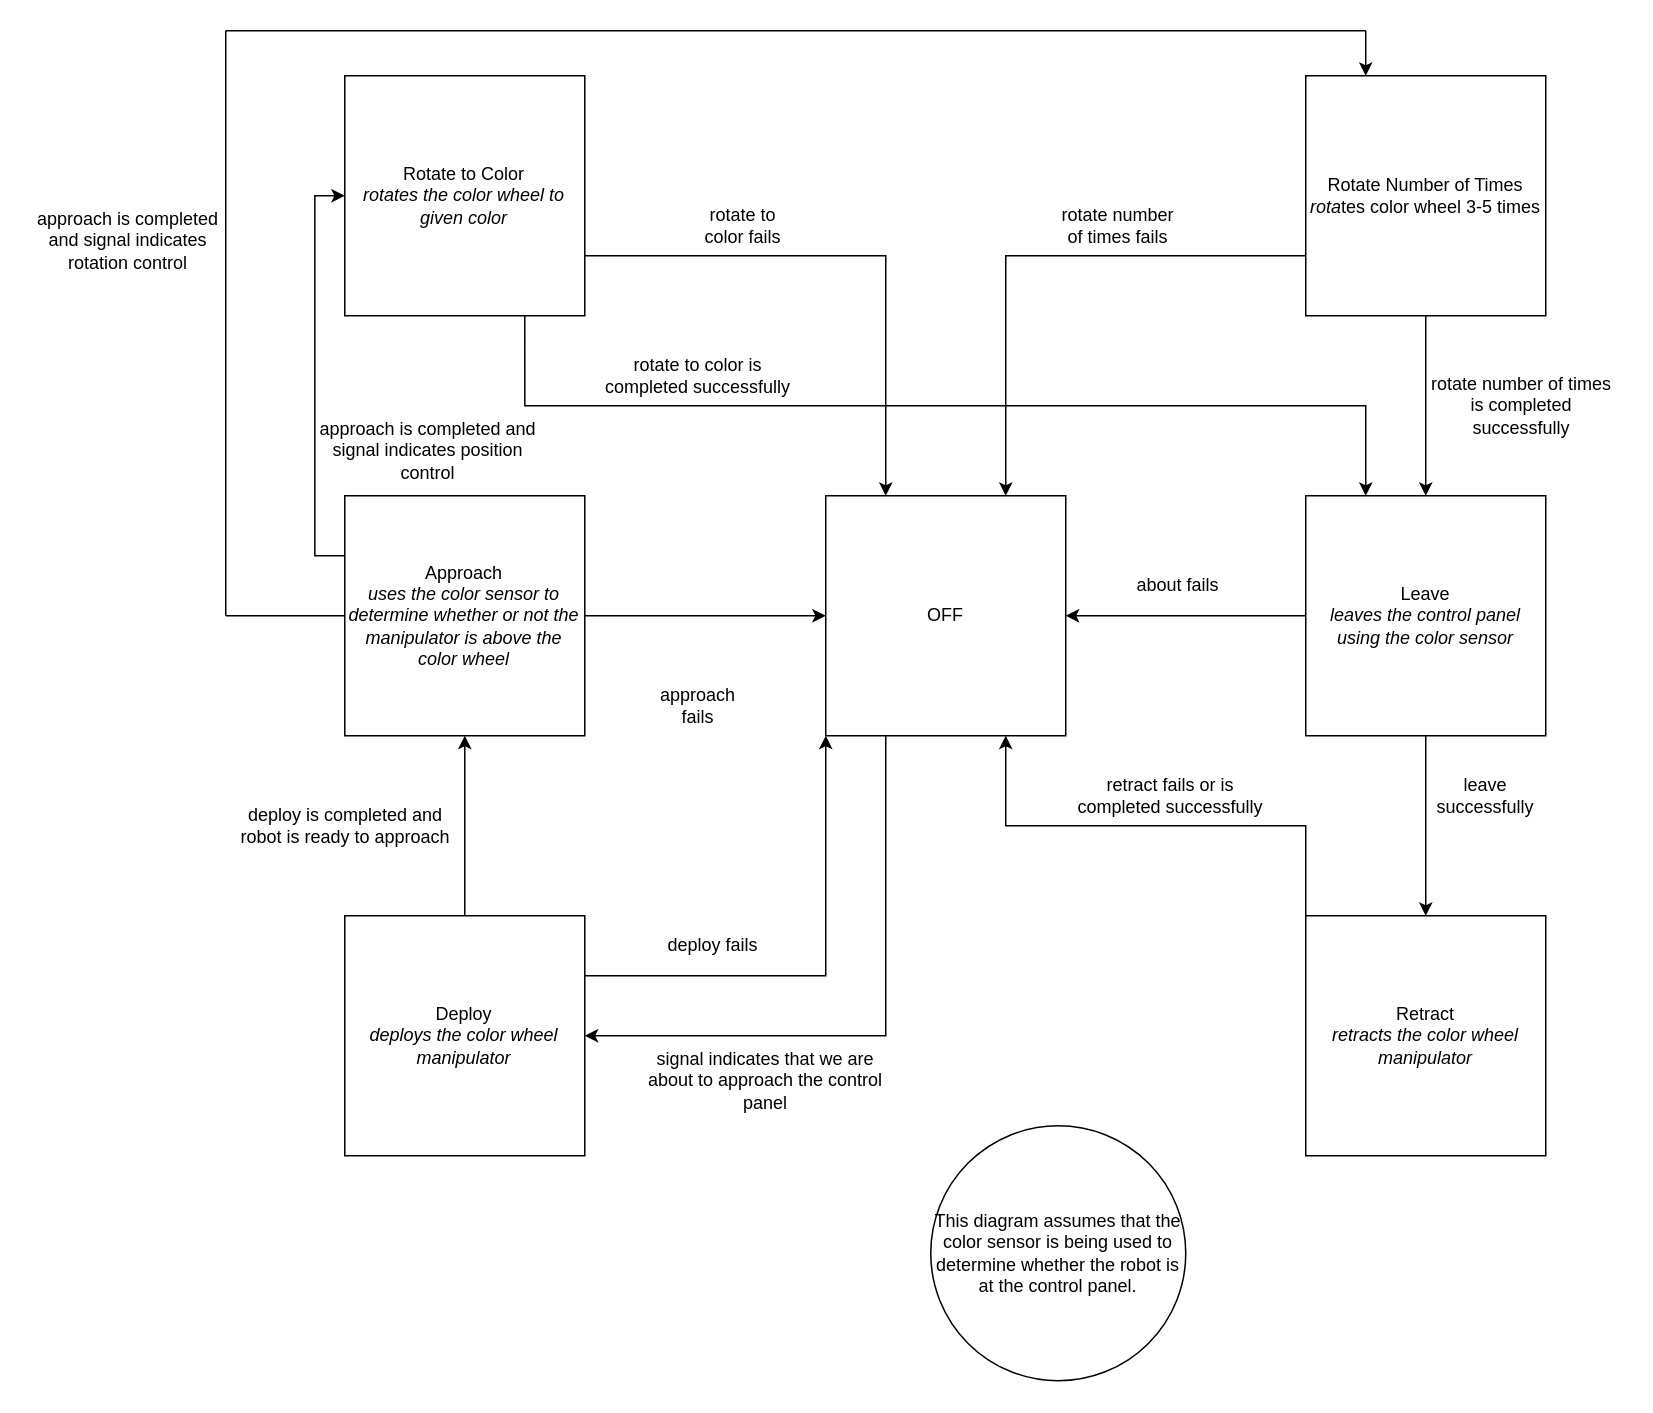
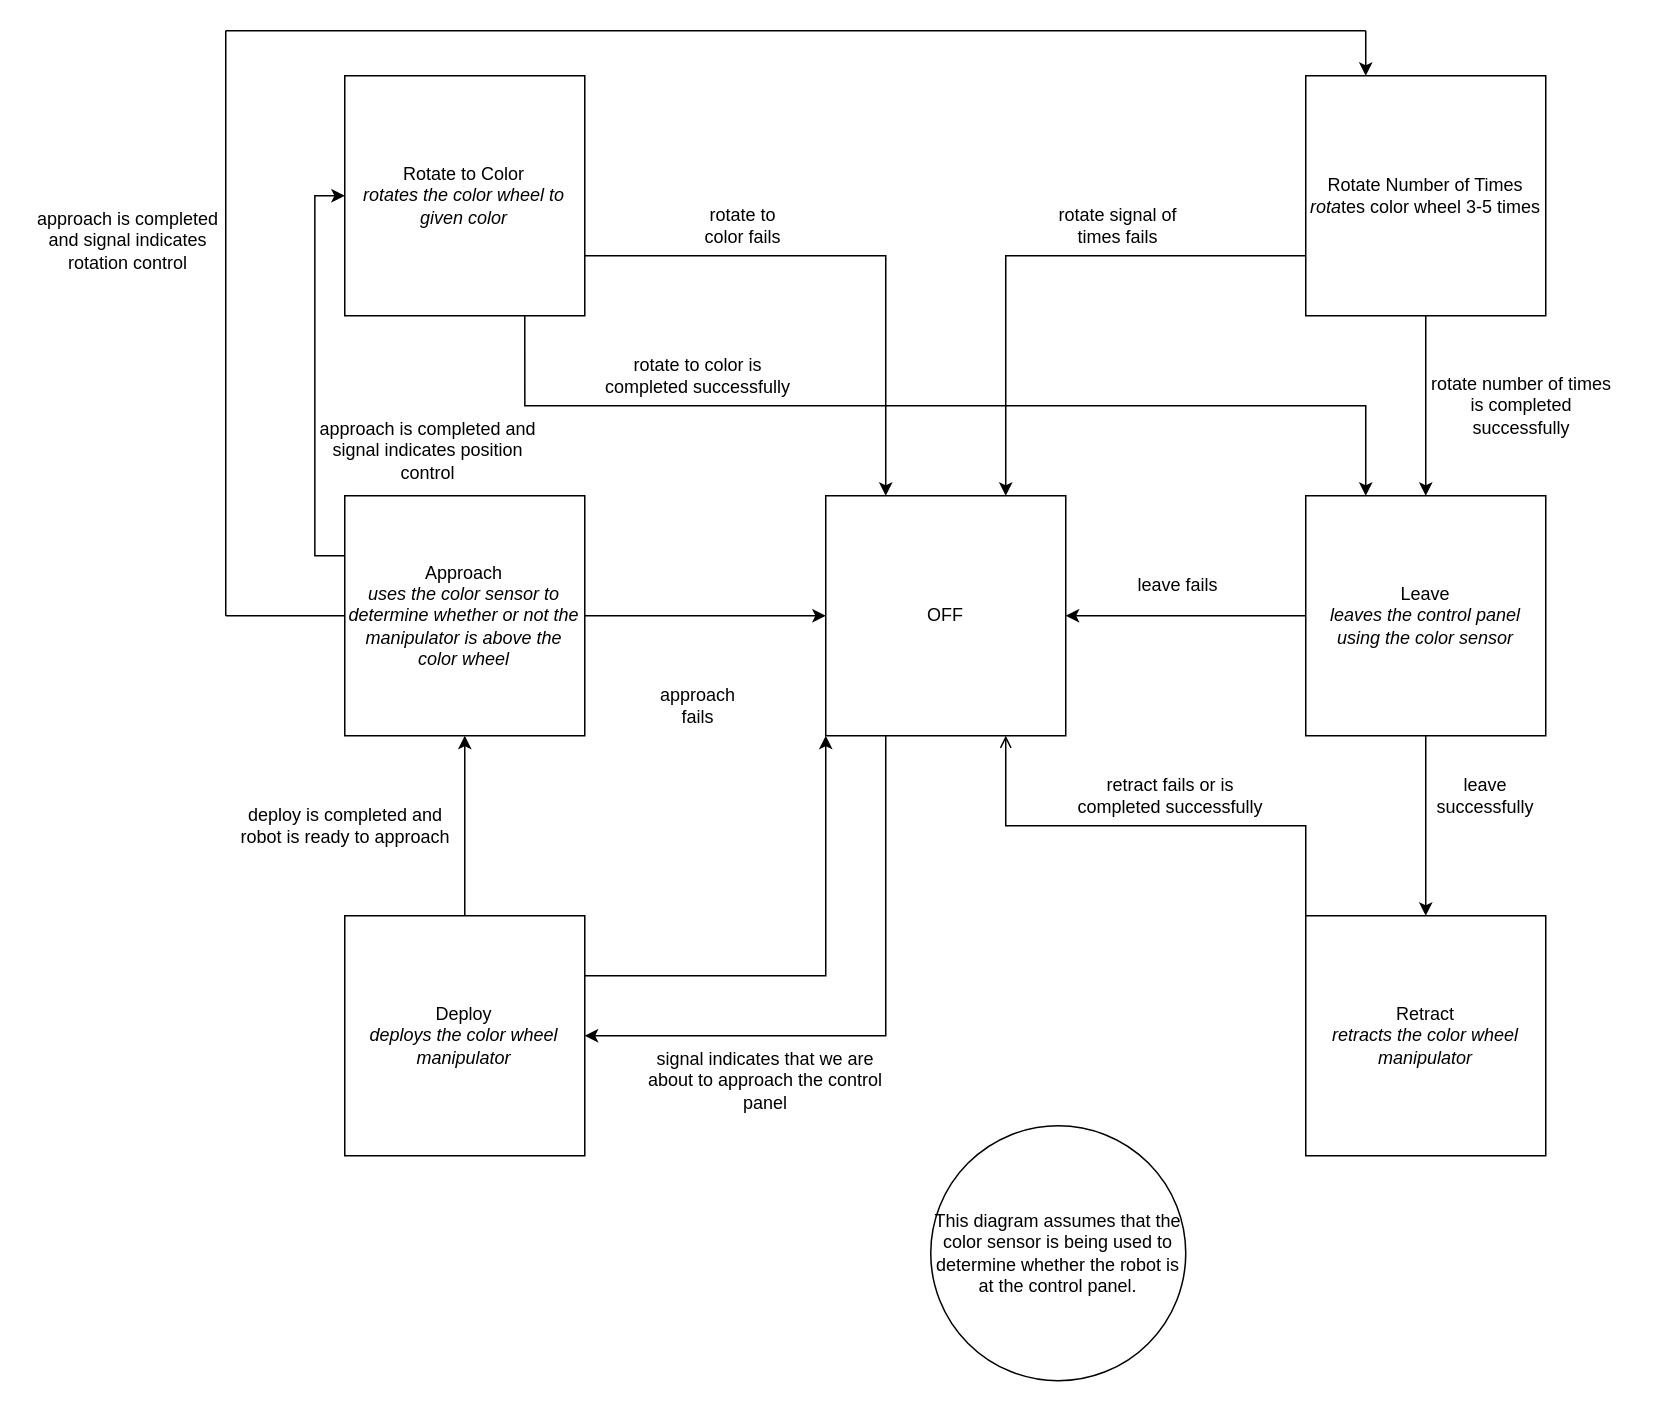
node "rotate number of times fails": label "rotate number of times fails" -> "rotate signal of times fails"
node "about fails": label "about fails" -> "leave fails"
edge "Retract retracts the color wheel manipulator" -> "OFF": arrowhead classic -> open
node "deploy fails": removed
